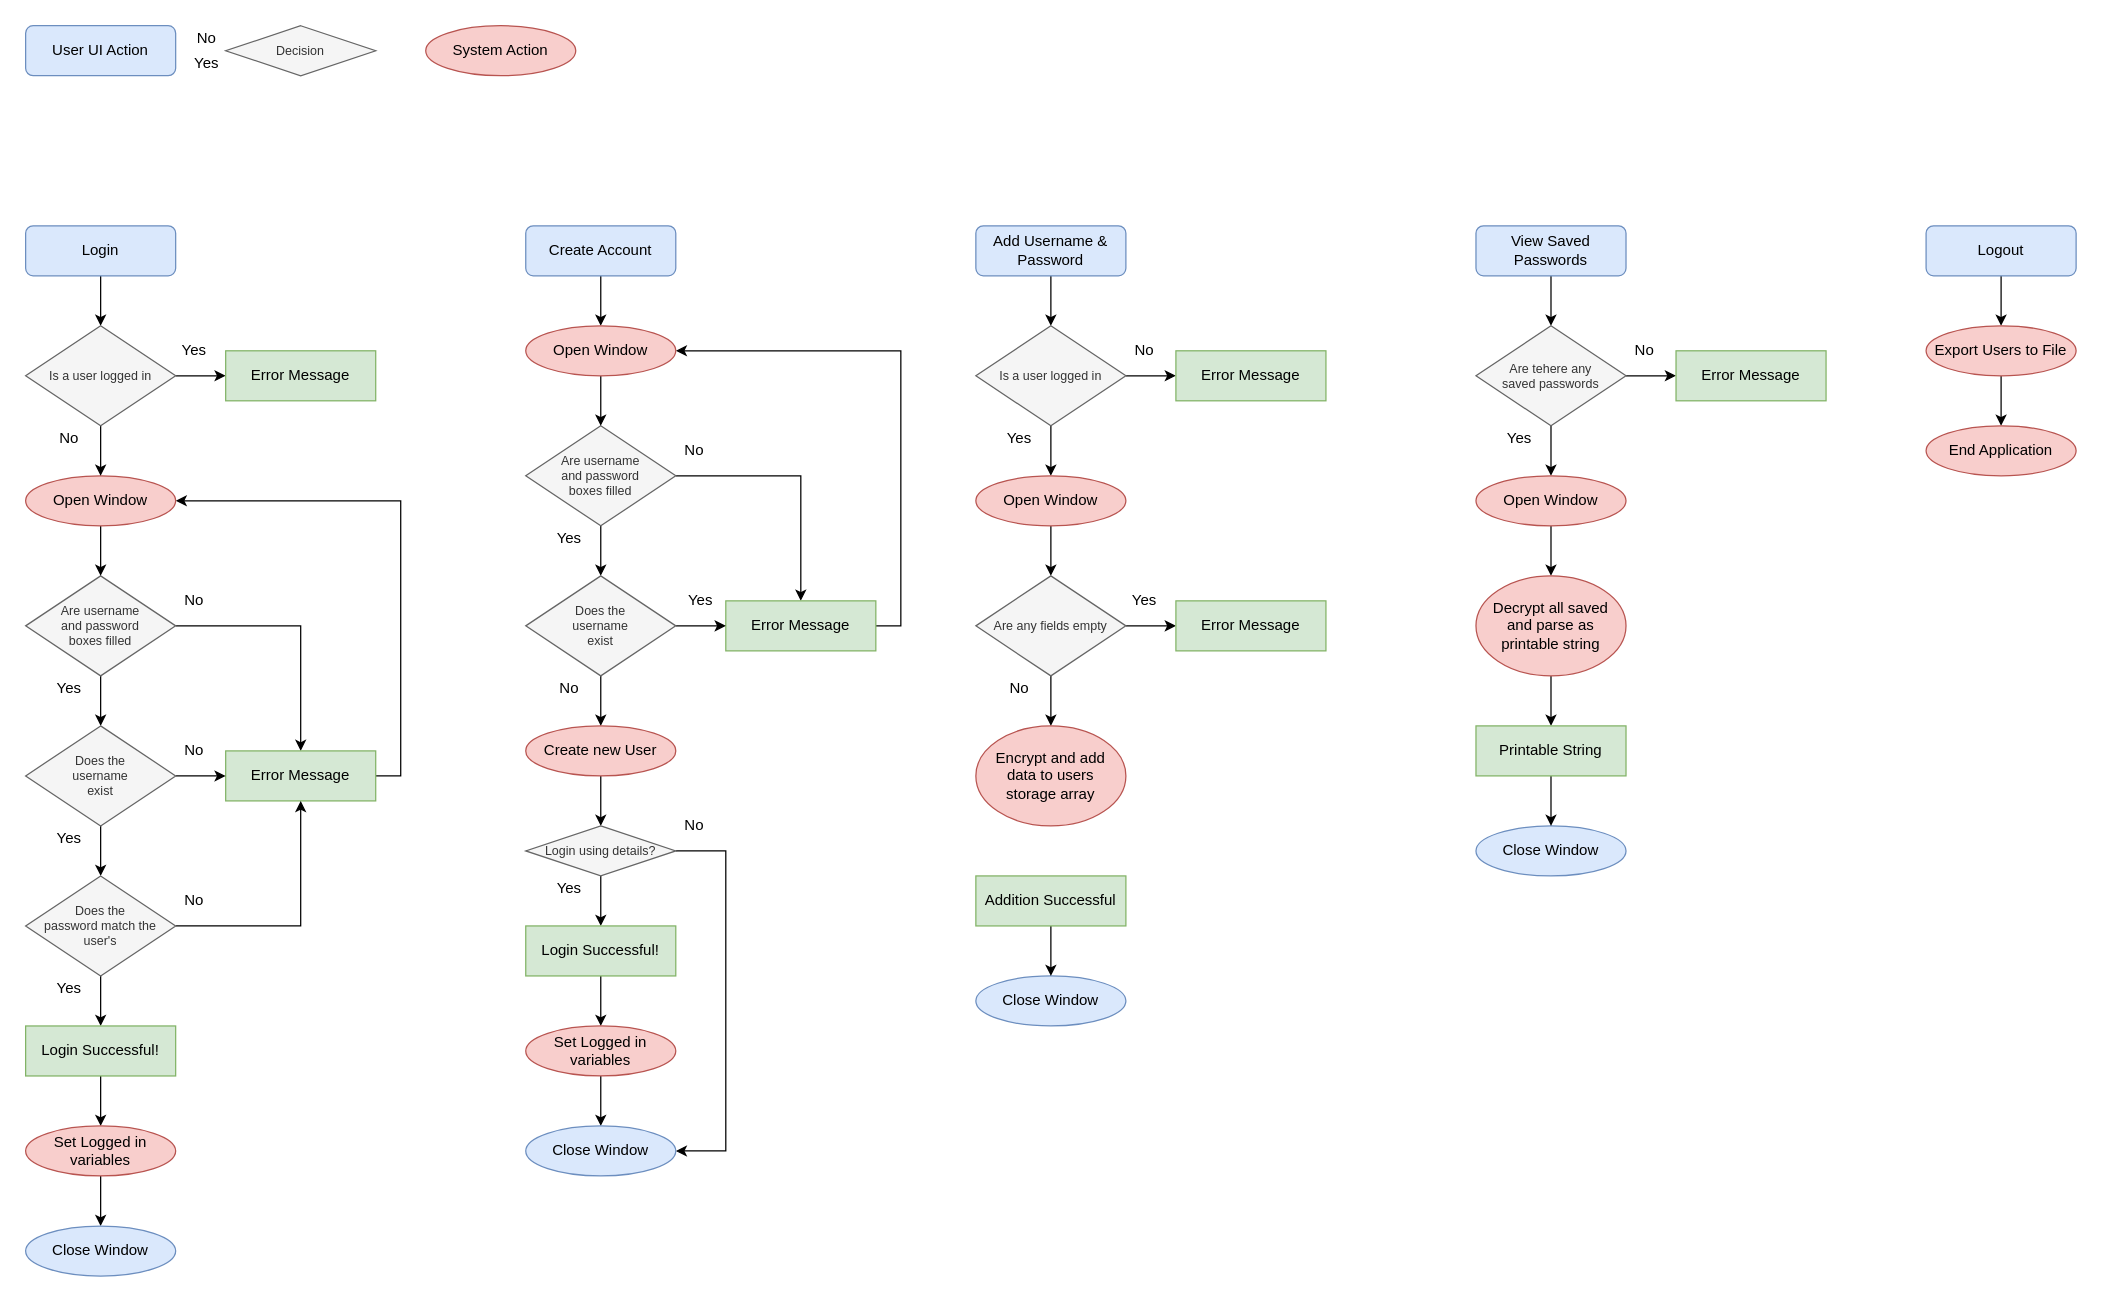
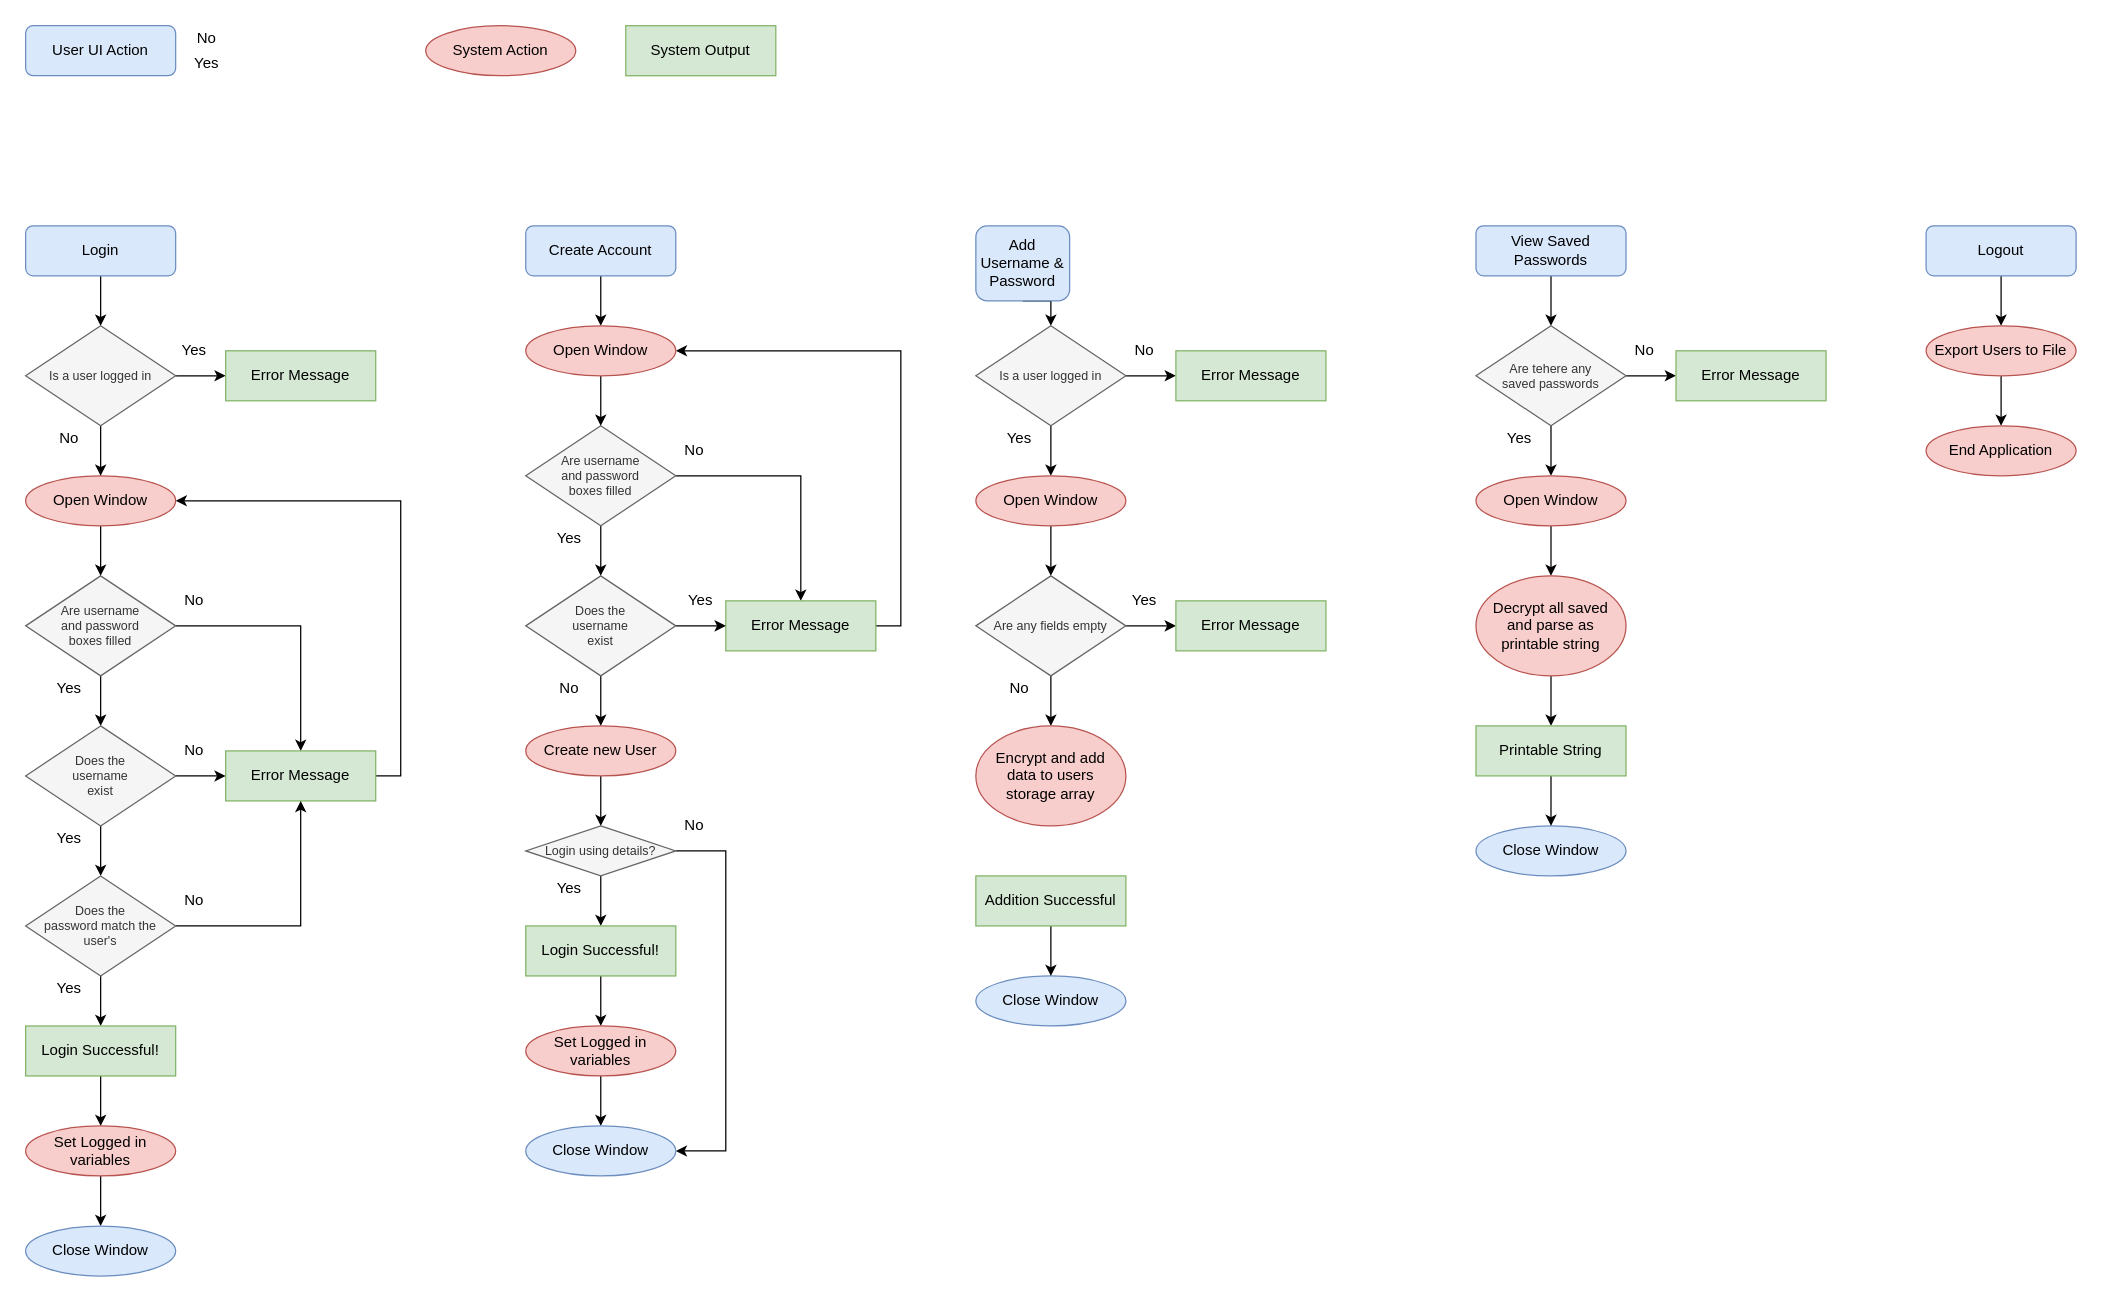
node "Decision": removed
node "System Output": added
node "Add Username & Password": size 150x50 -> 94x75
